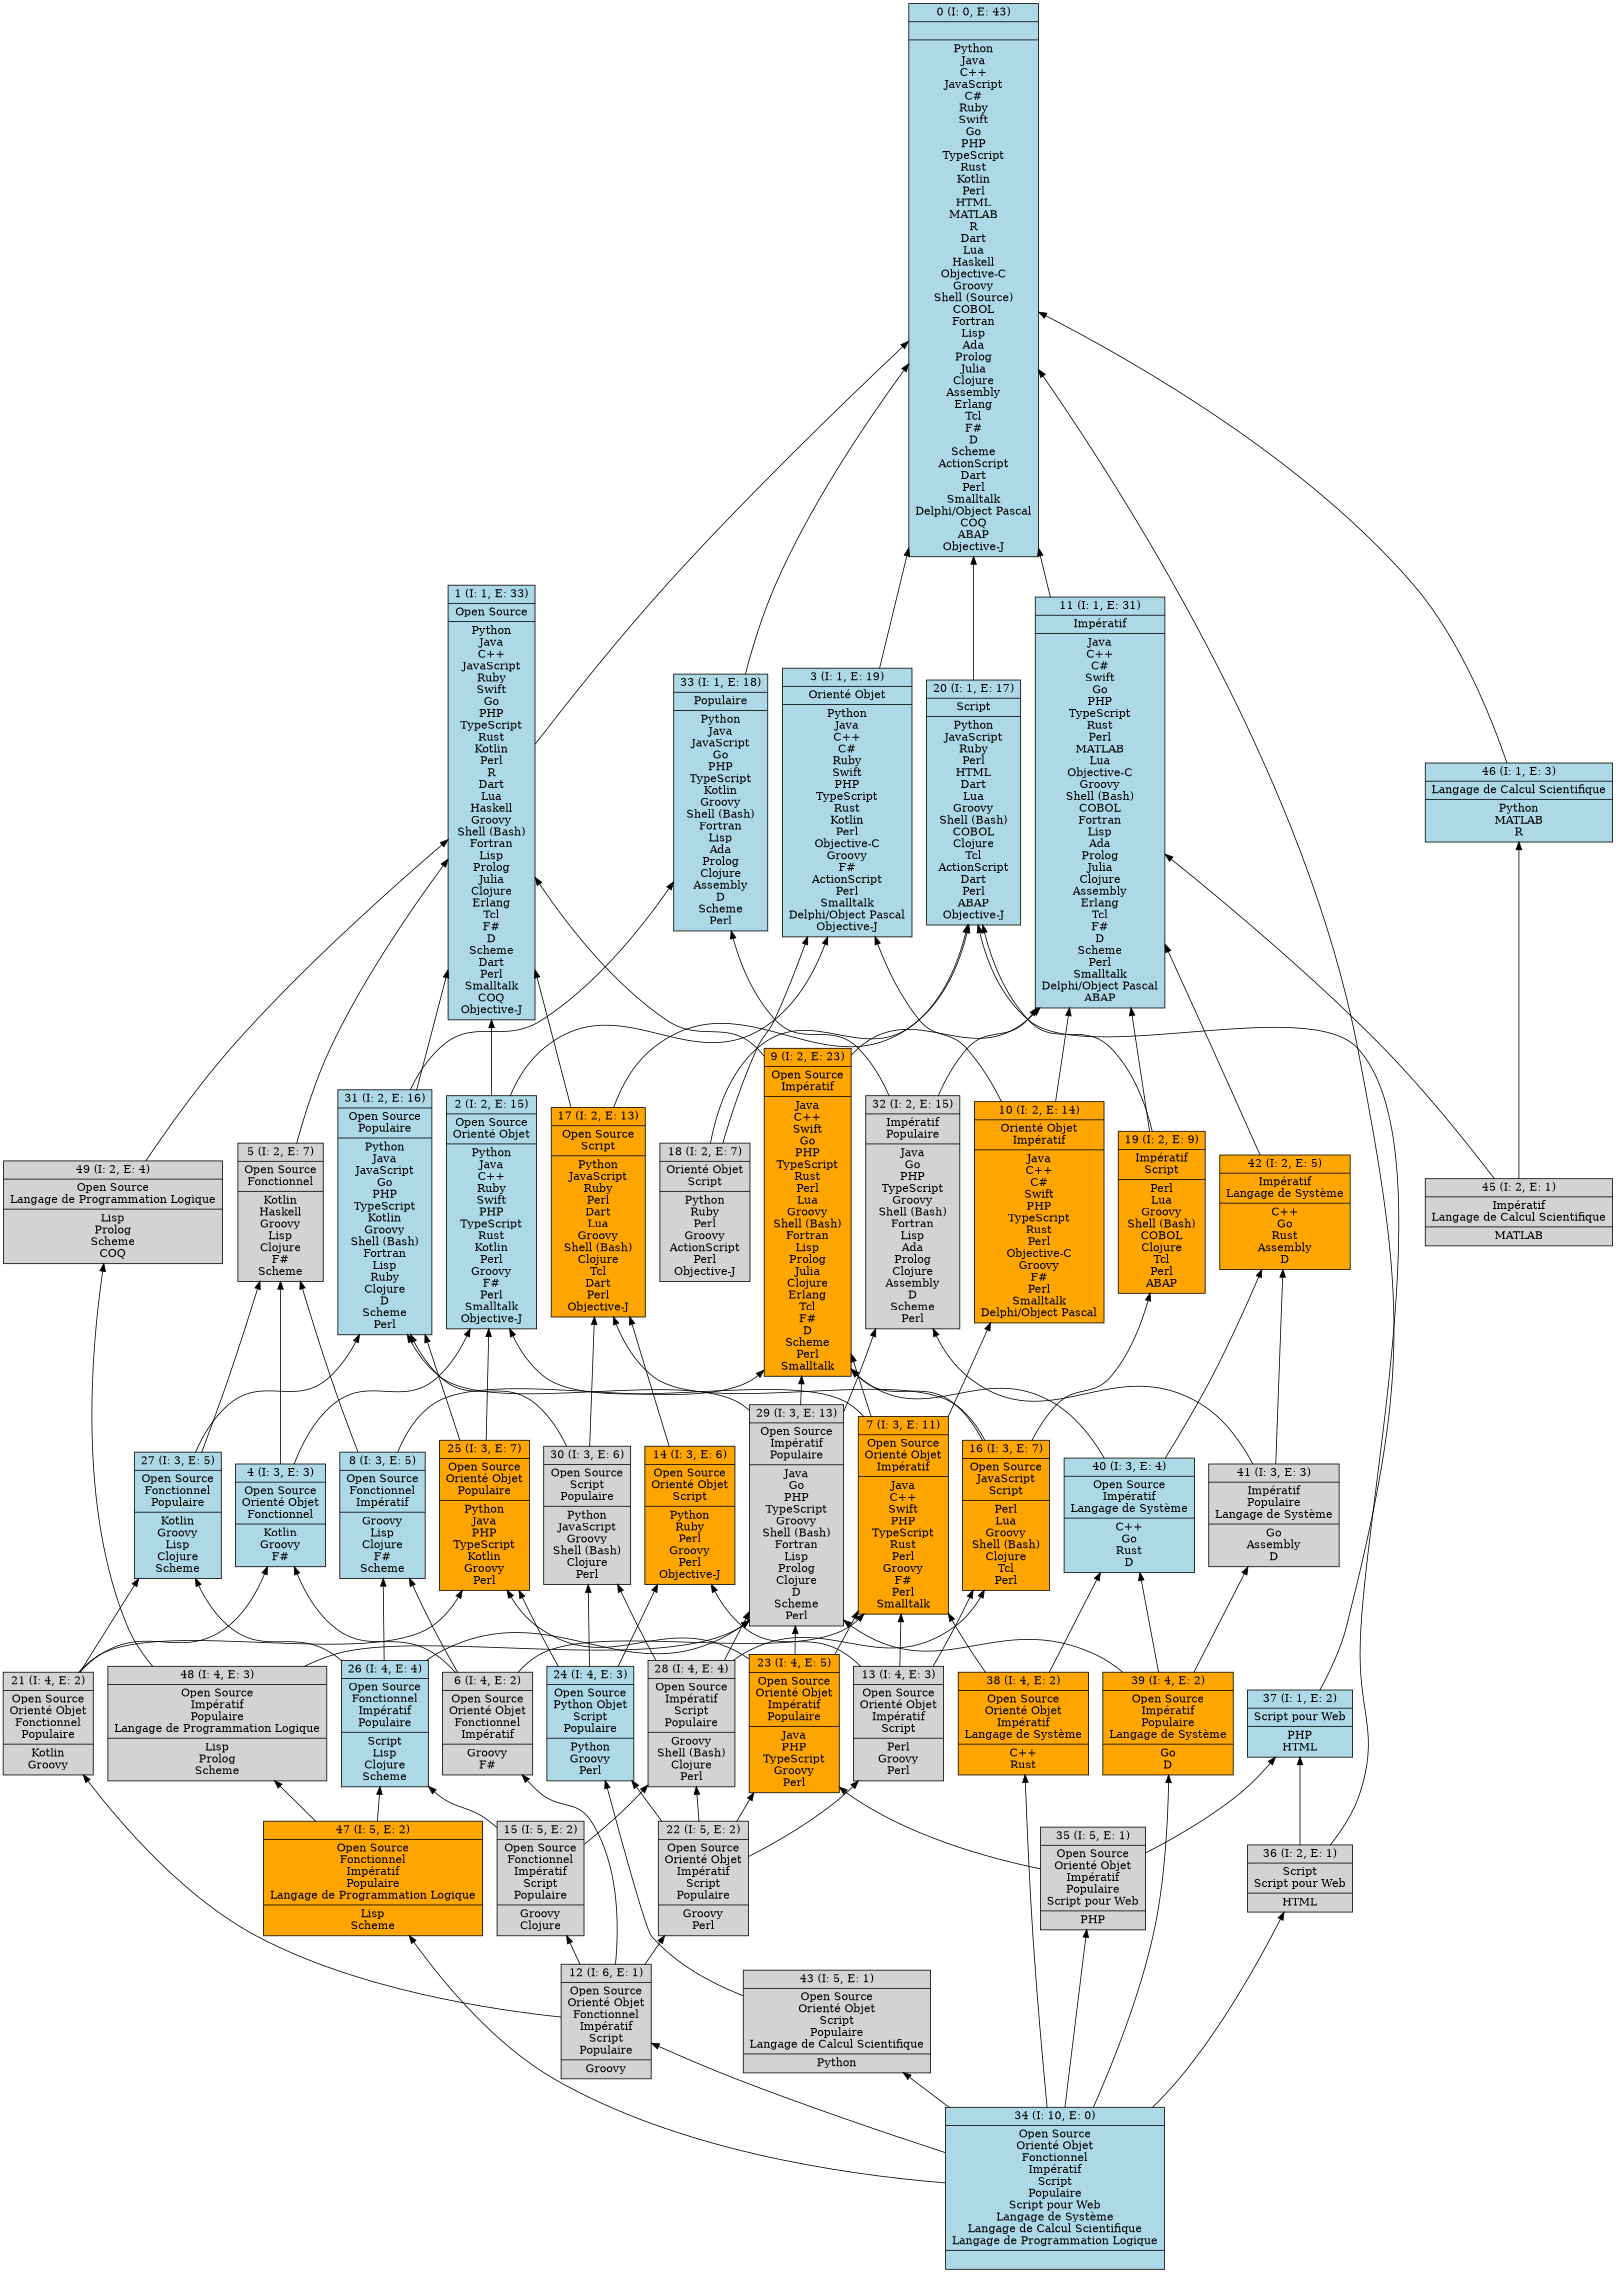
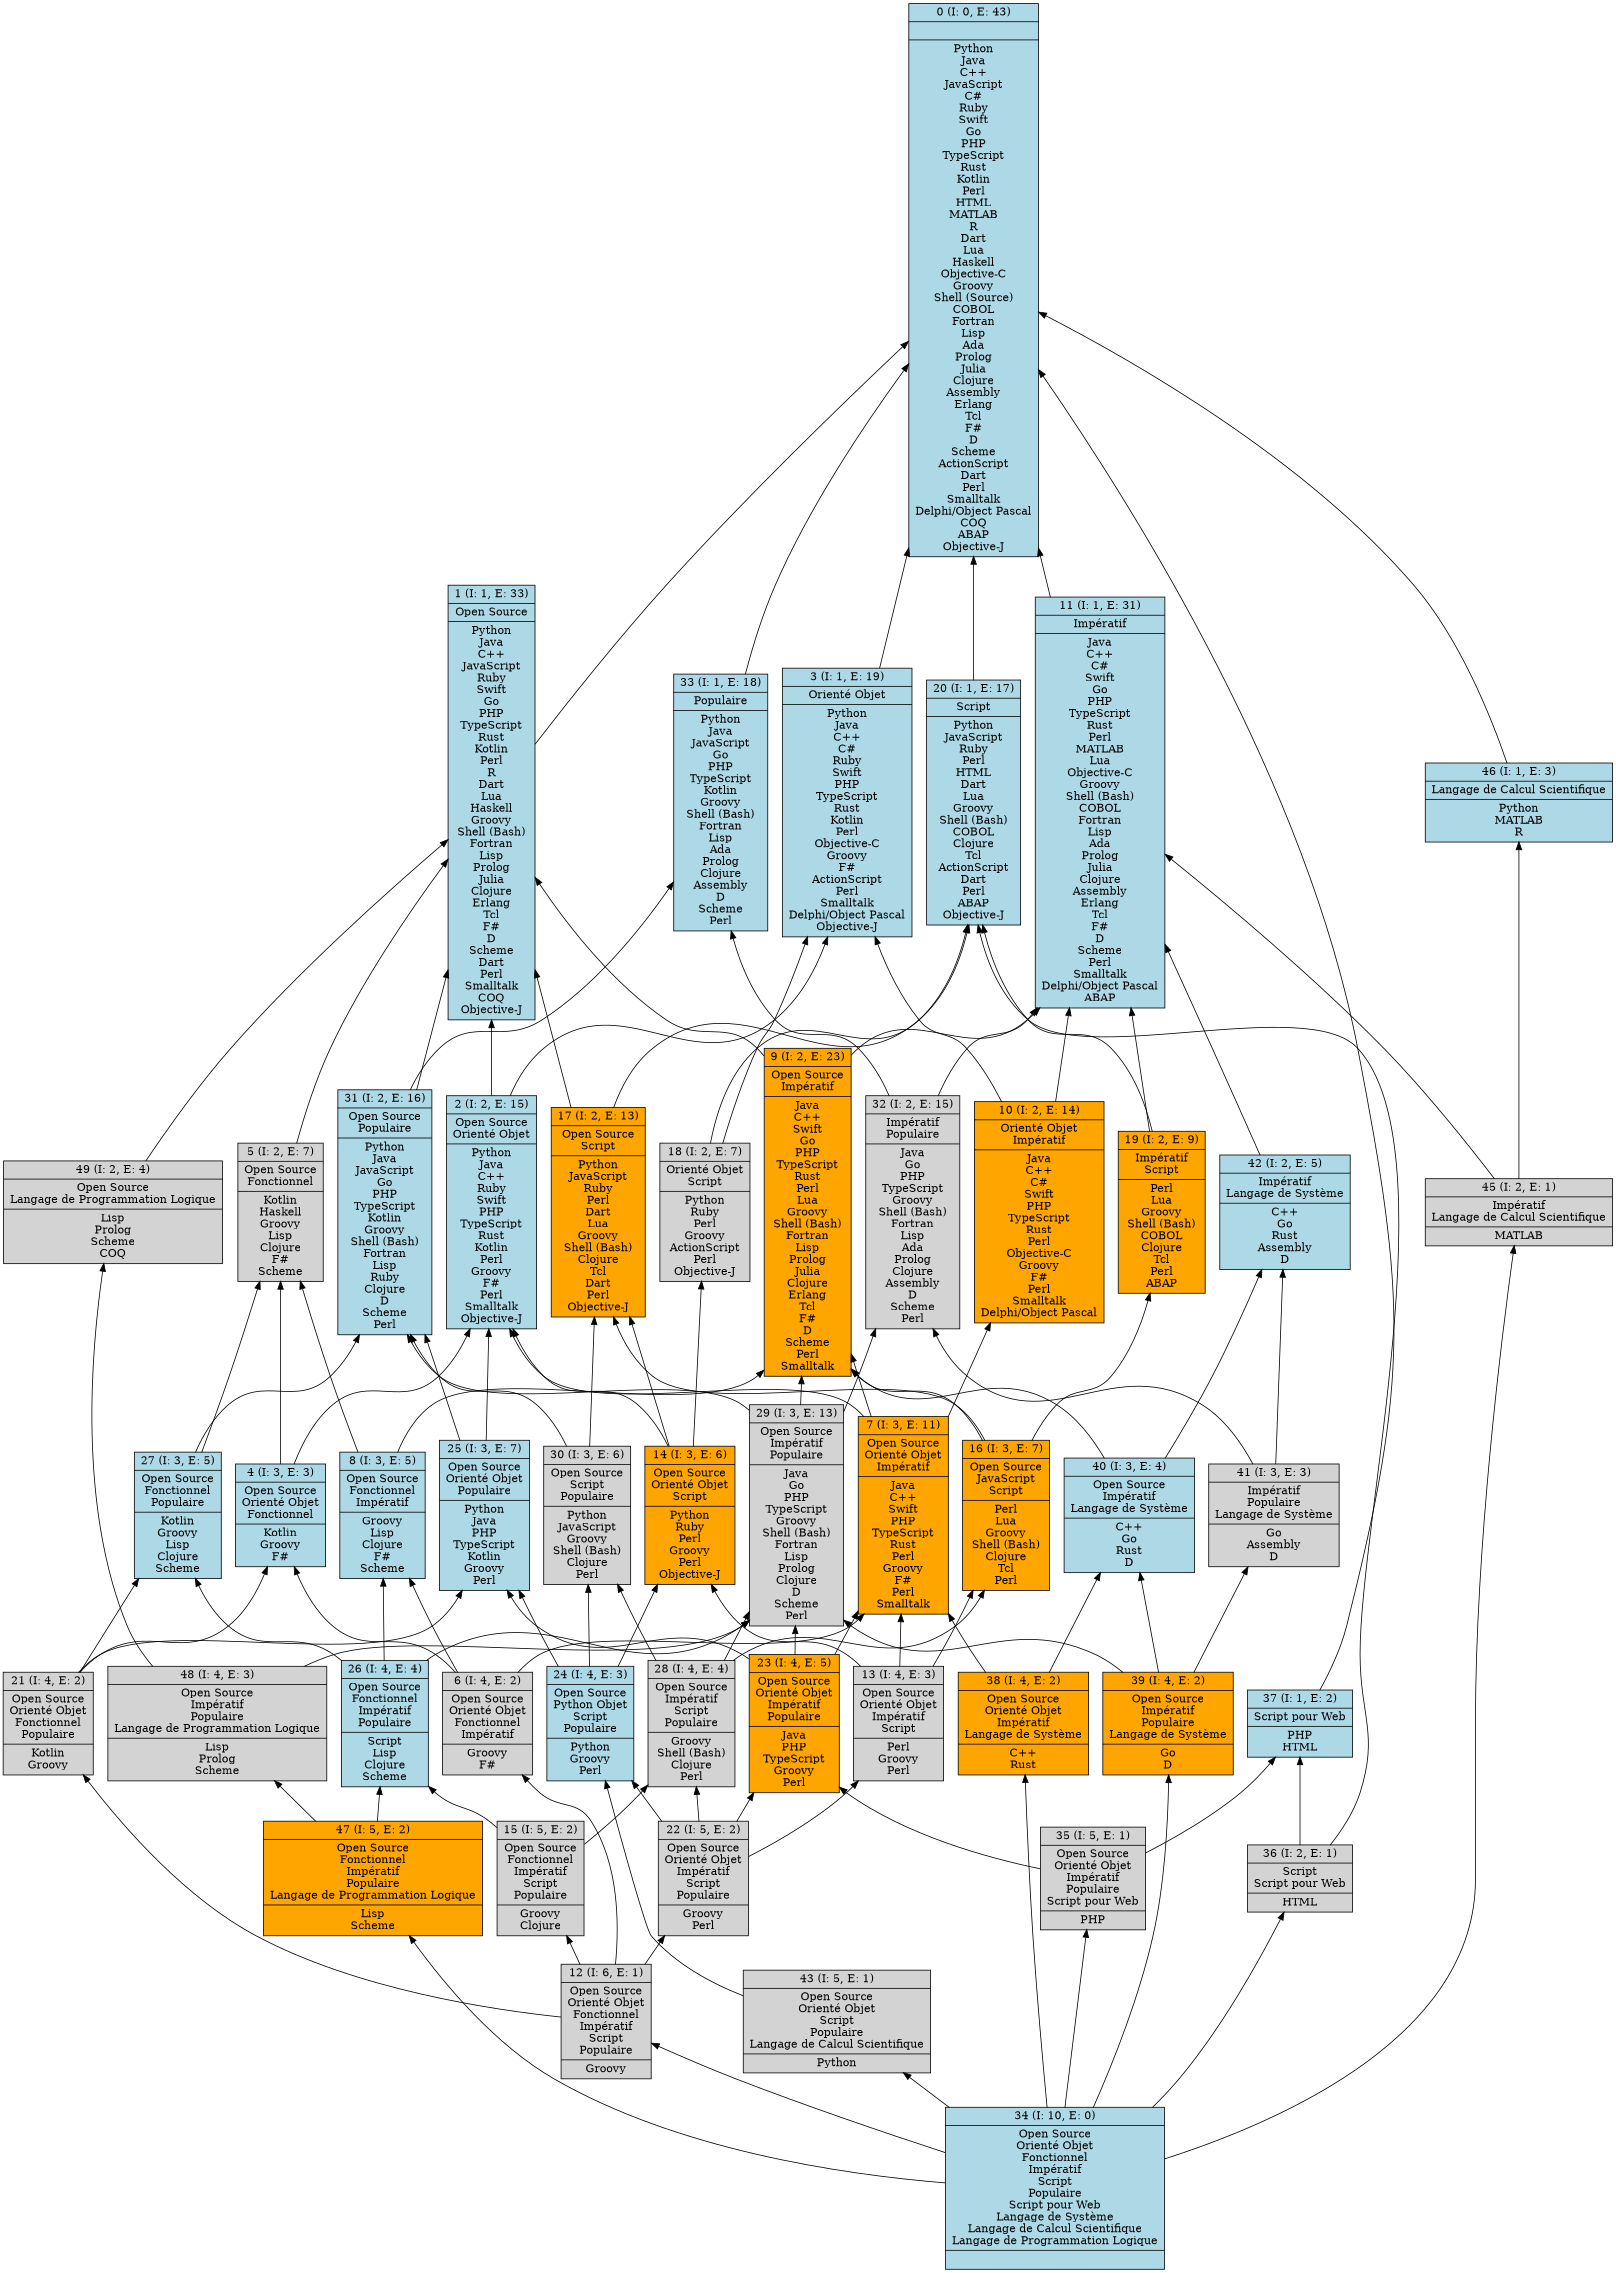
node "42 (I: 2, E: 5)": fillcolor orange -> lightblue
edge "14 (I: 3, E: 6)" -> "18 (I: 2, E: 7)": added
edge "14 (I: 3, E: 6)" -> "2 (I: 2, E: 15)": added
node "25 (I: 3, E: 7)": fillcolor orange -> lightblue
edge "34 (I: 10, E: 0)" -> "45 (I: 2, E: 1)": added
